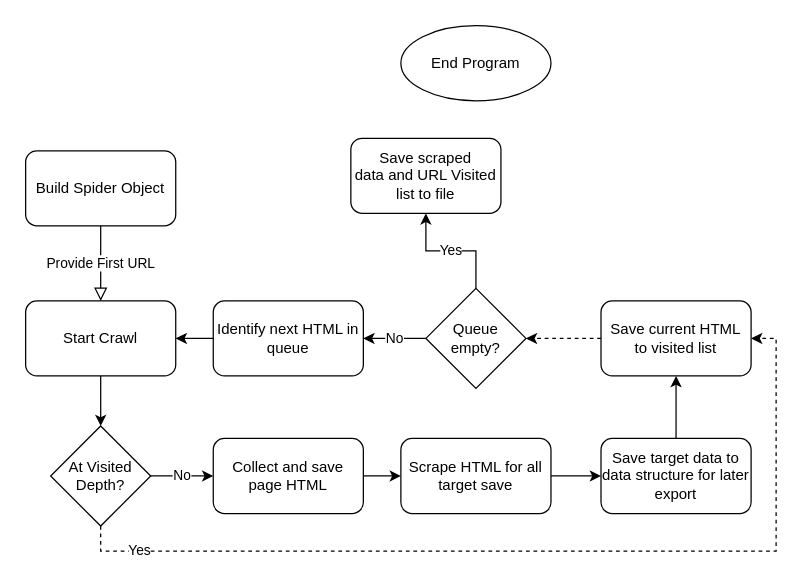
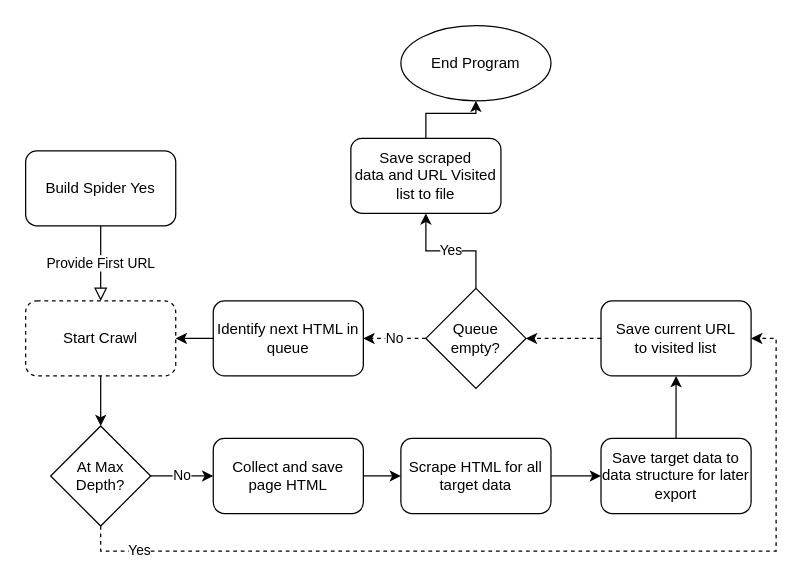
edge "Save scraped data and URL Visited list to file" -> "End Program": added
node "Build Spider Object": label "Build Spider Object" -> "Build Spider Yes"
node "Start Crawl": style solid -> dashed
edge "Queue empty?" -> "Identify next HTML in queue": style solid -> dashed
node "Save current HTML to visited list": label "Save current HTML to visited list" -> "Save current URL to visited list"
node "At Visited Depth?": label "At Visited Depth?" -> "At Max Depth?"
node "Scrape HTML for all target save": label "Scrape HTML for all target save" -> "Scrape HTML for all target data"
